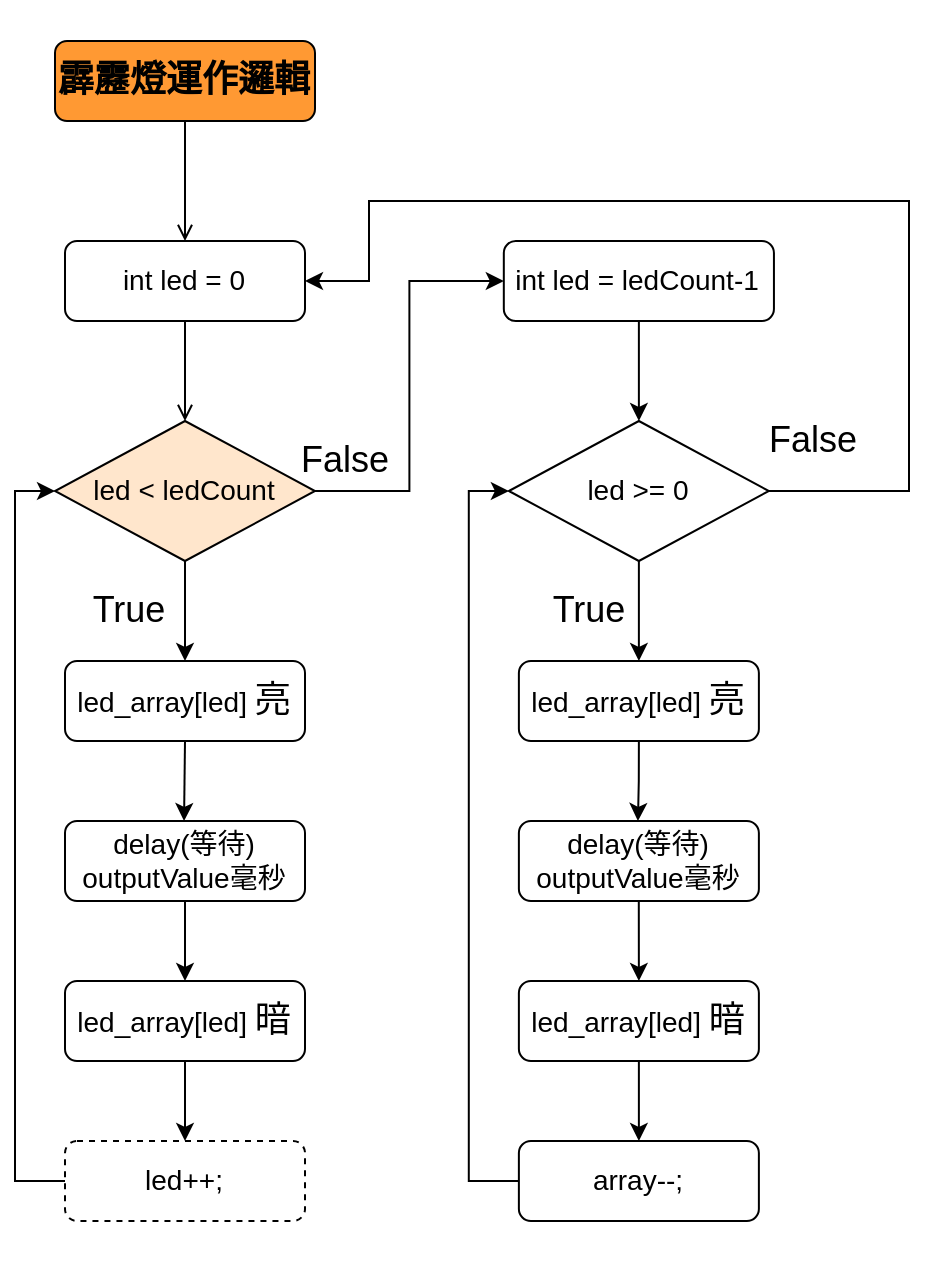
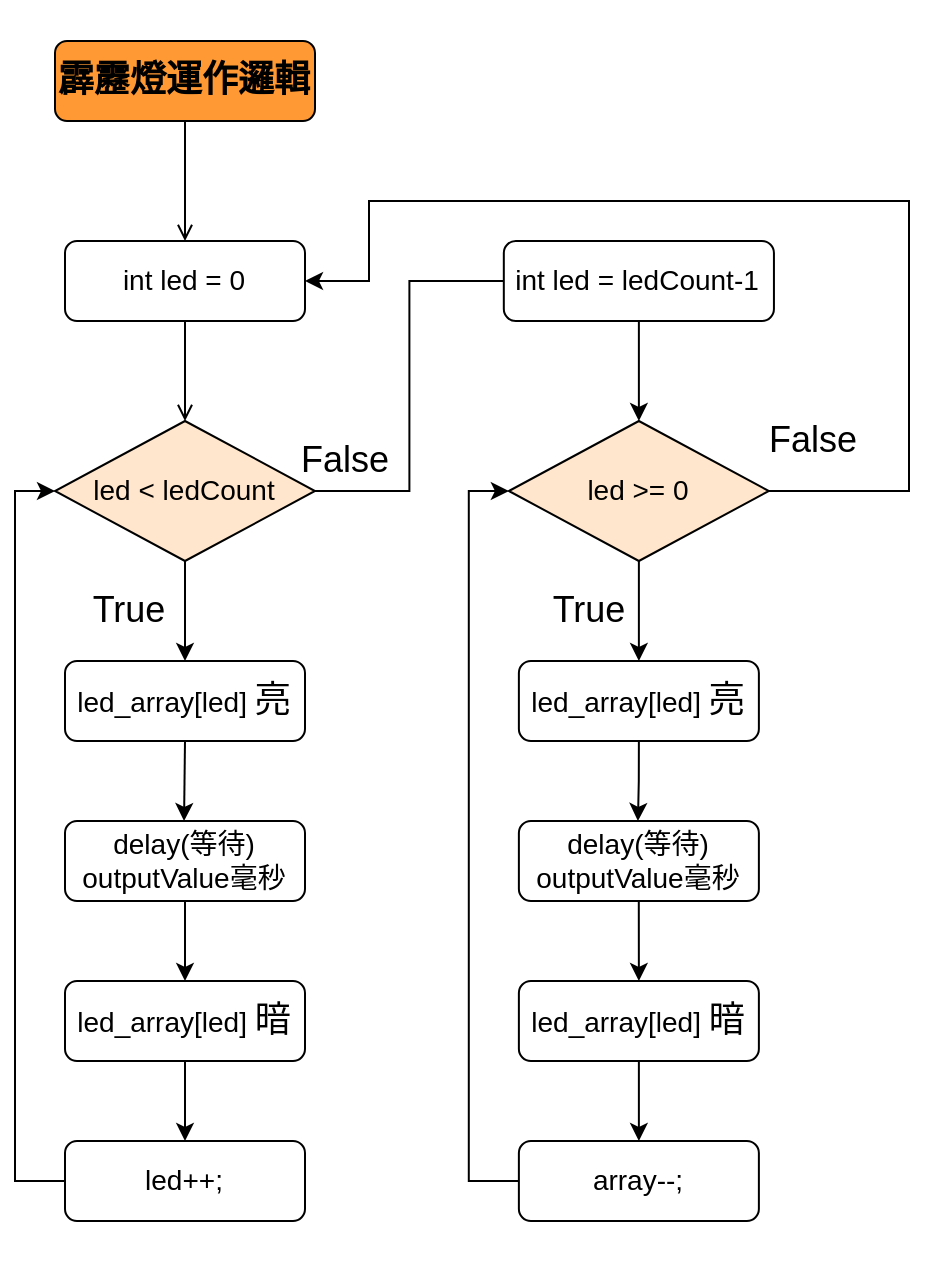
edge "led < ledCount" -> "int led = ledCount-1": arrowhead classic -> none
node "led >= 0": fillcolor #ffffff -> #ffe6cc
node "led++;": style dashed -> solid
